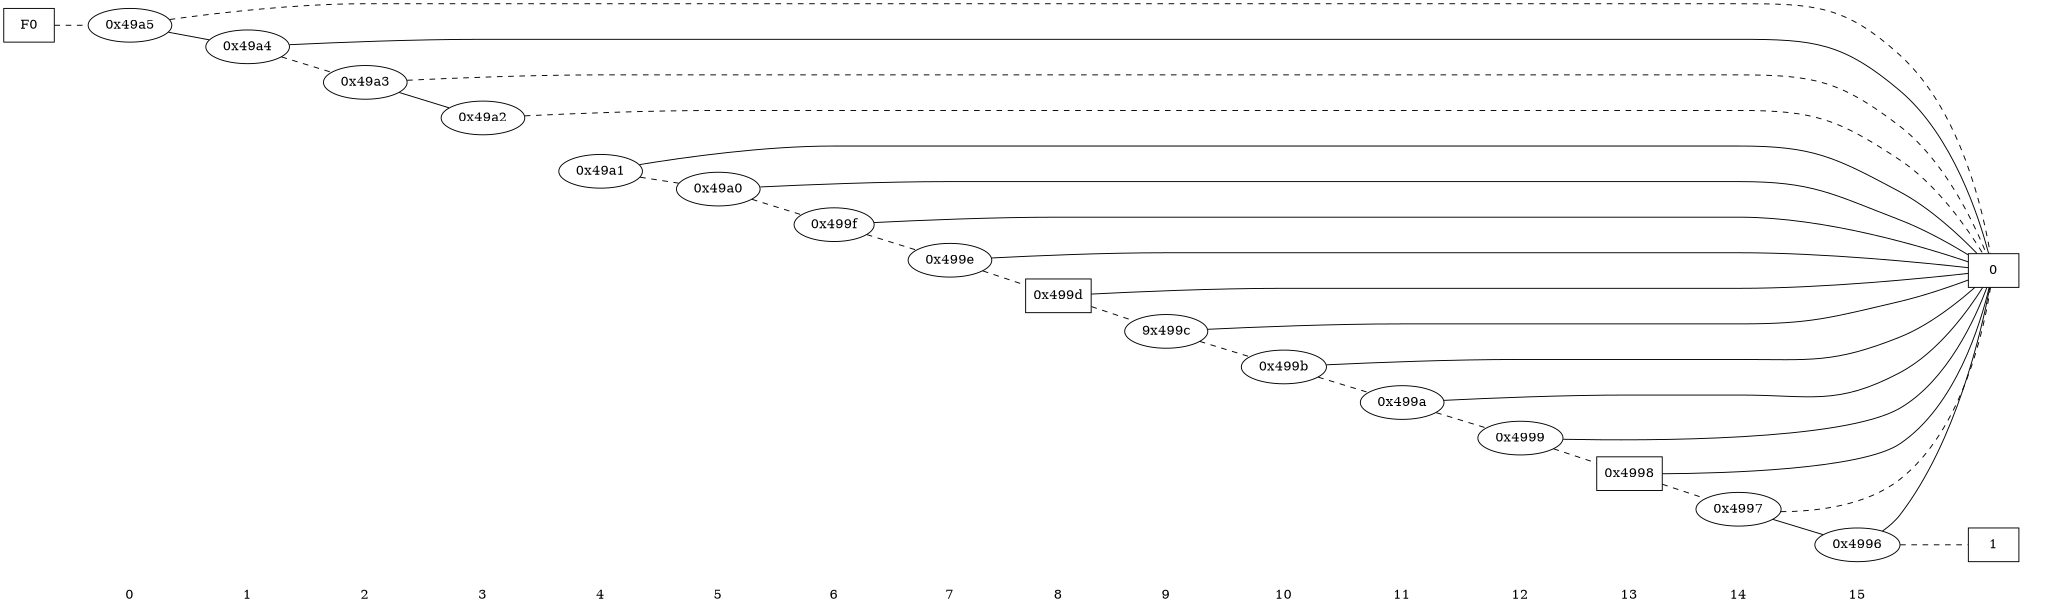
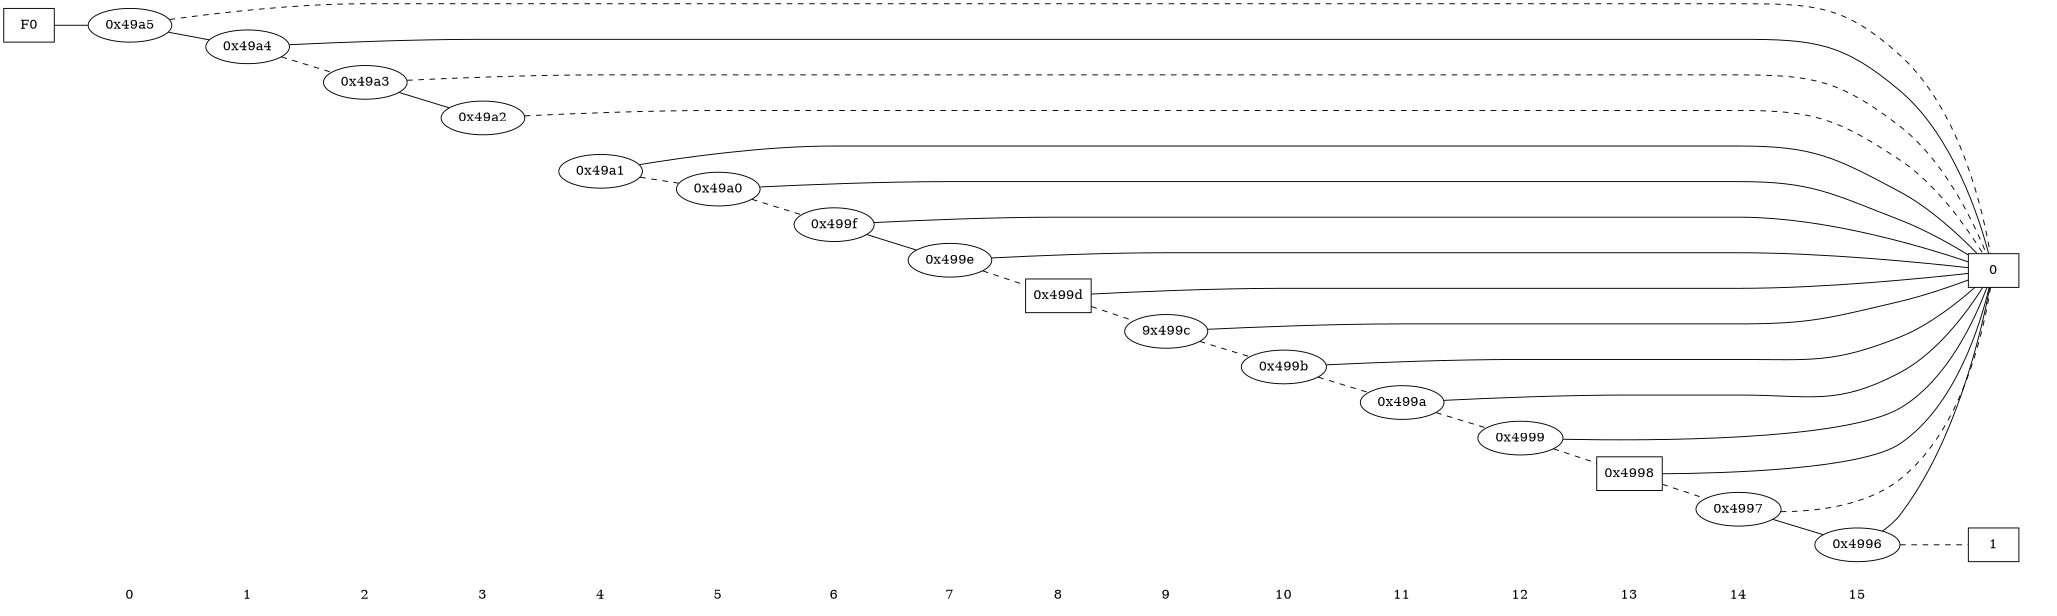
edge "F0" -- "0x49a5": style dashed -> solid
edge "0x499f" -- "0x499e": style dashed -> solid
